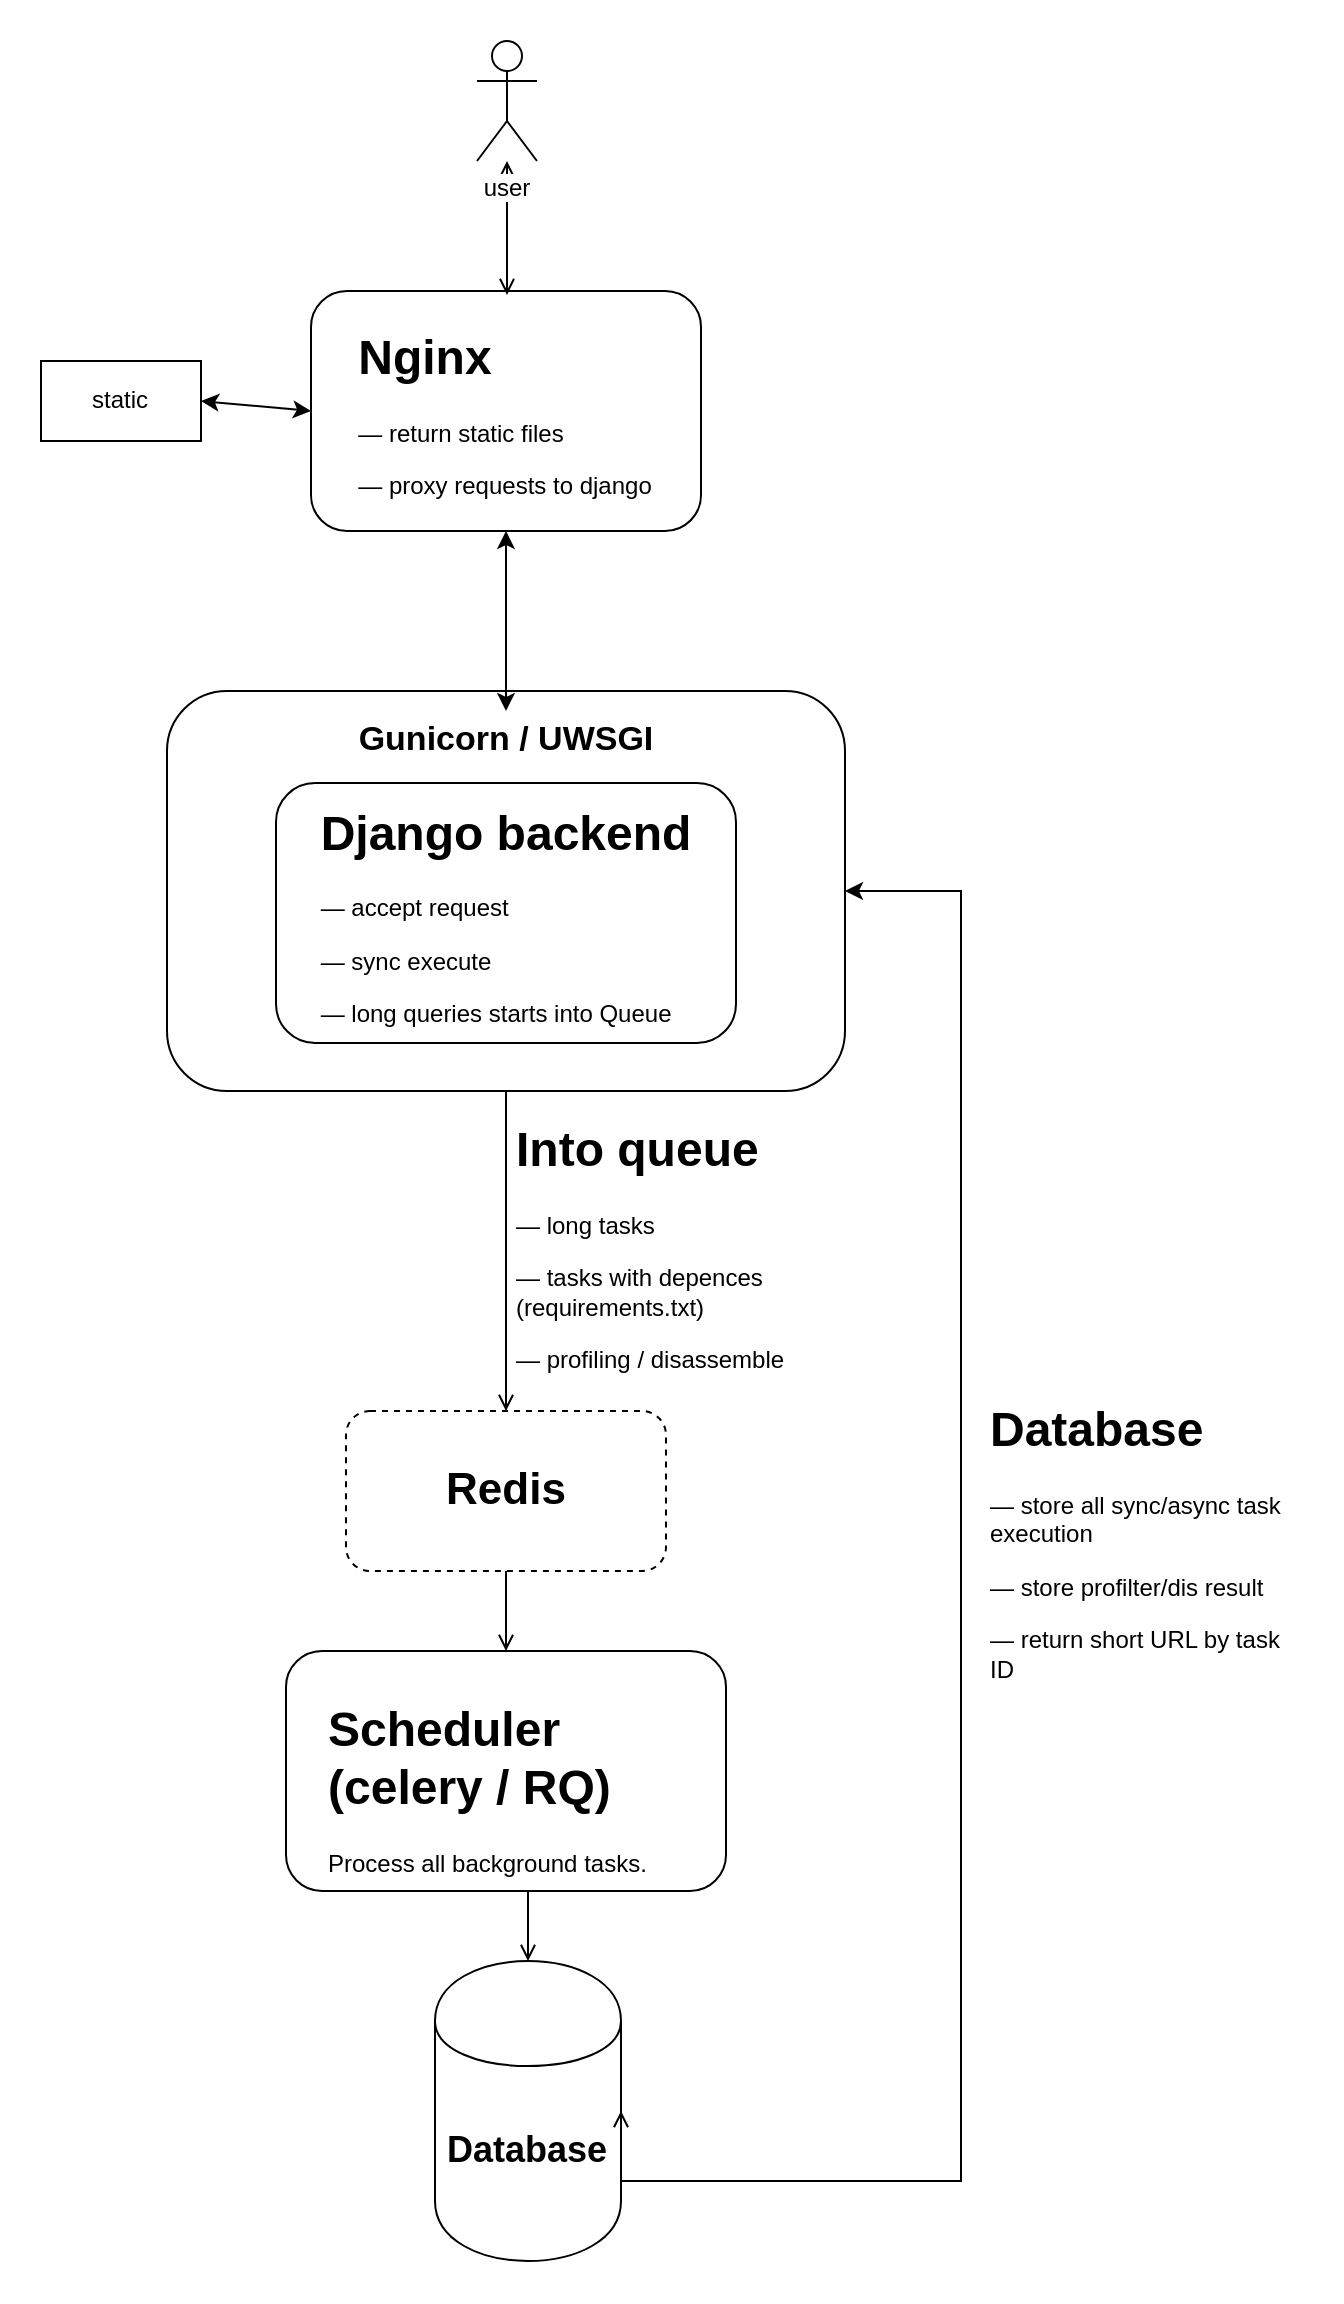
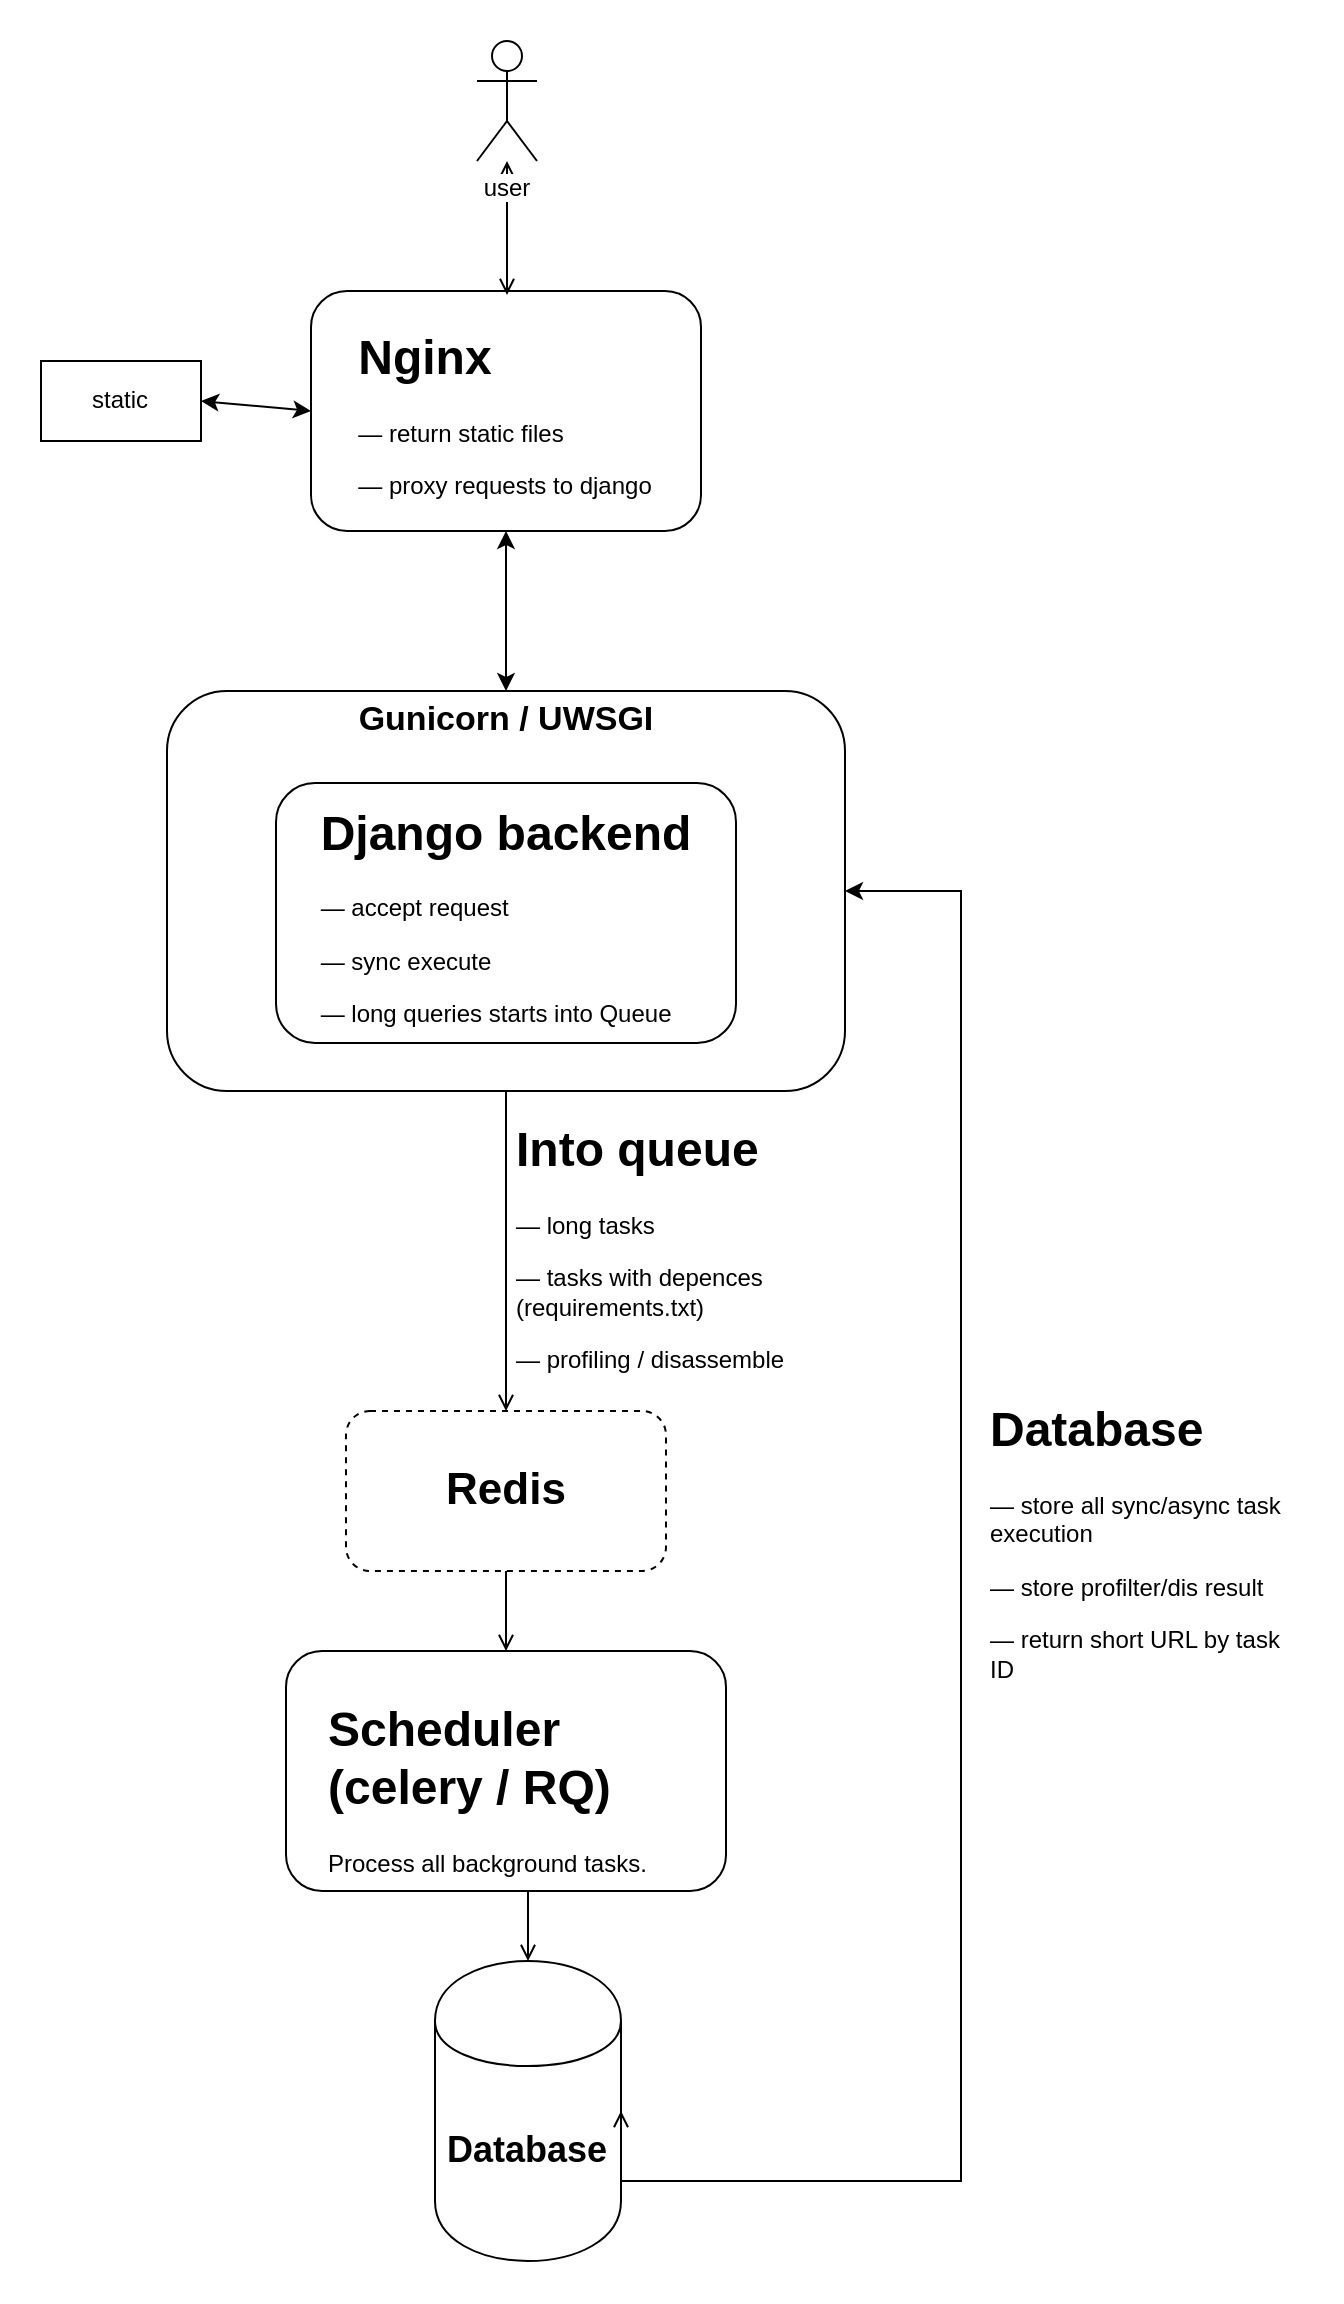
node "Gunicorn / UWSGI": moved (506, 741) -> (506, 721)
